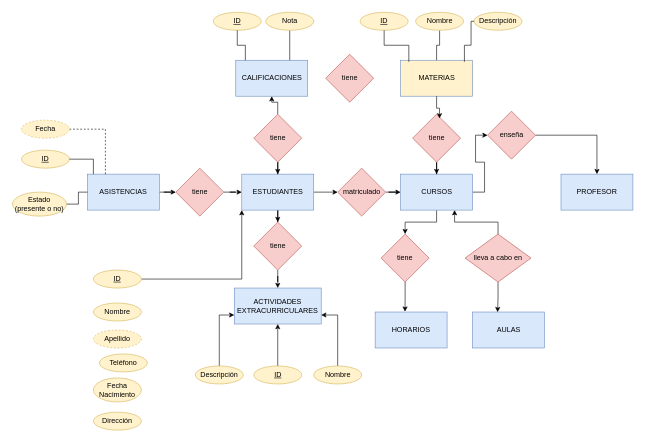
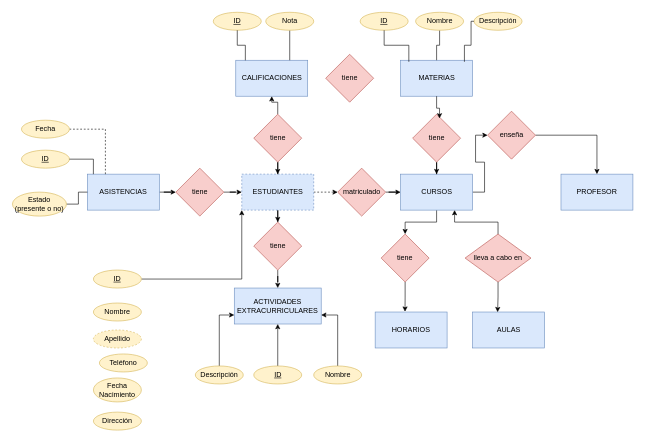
node "MATERIAS": fillcolor #fff2cc -> #dae8fc
node "Fecha": style dashed -> solid
node "ESTUDIANTES": style solid -> dashed
edge "ESTUDIANTES" -> "matriculado": style solid -> dashed
